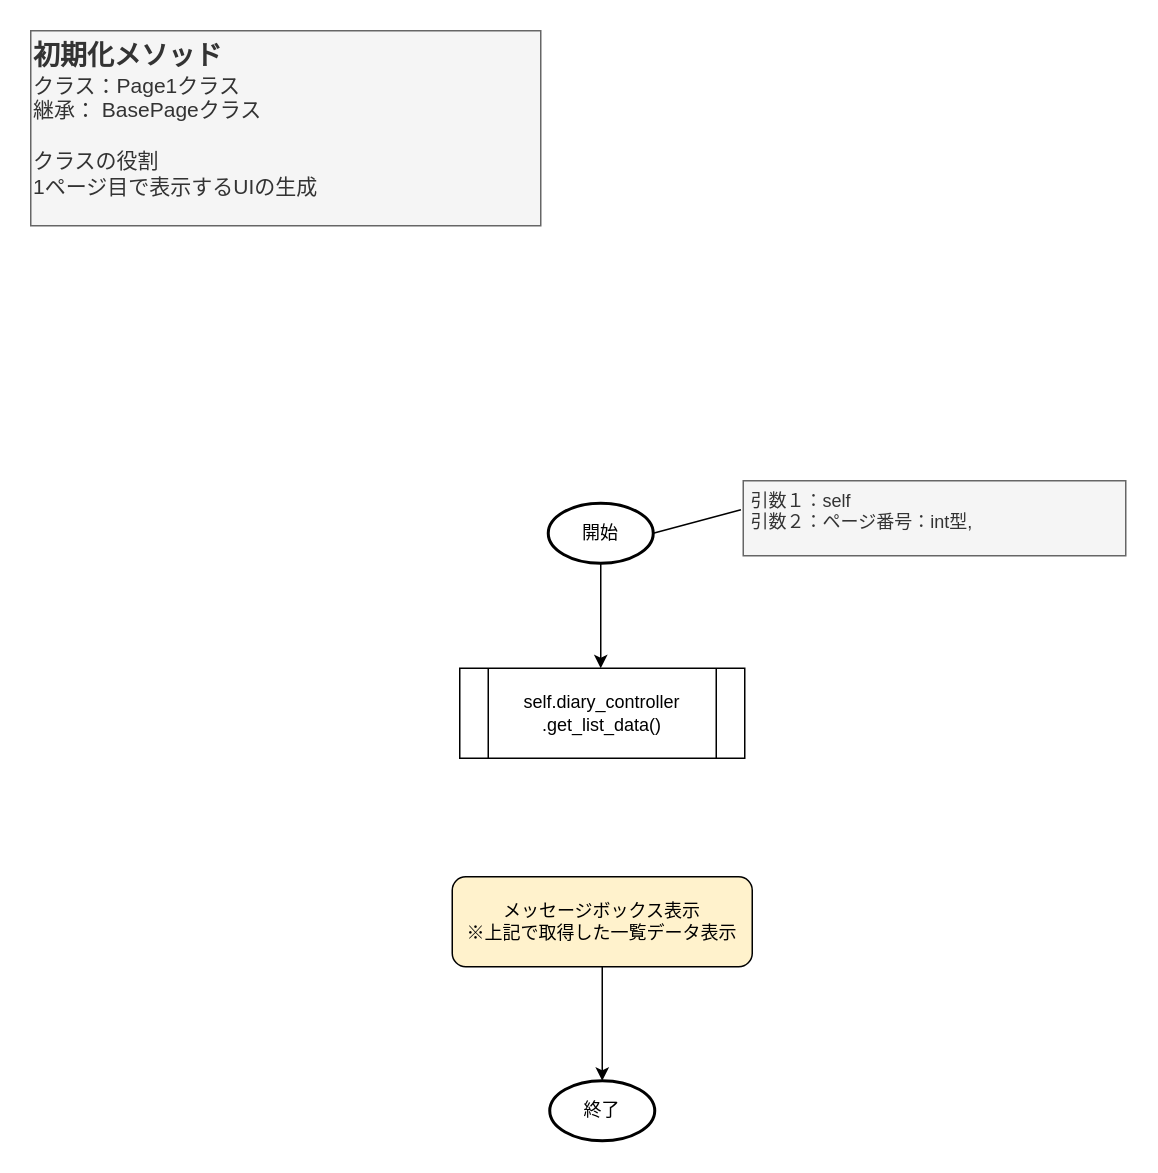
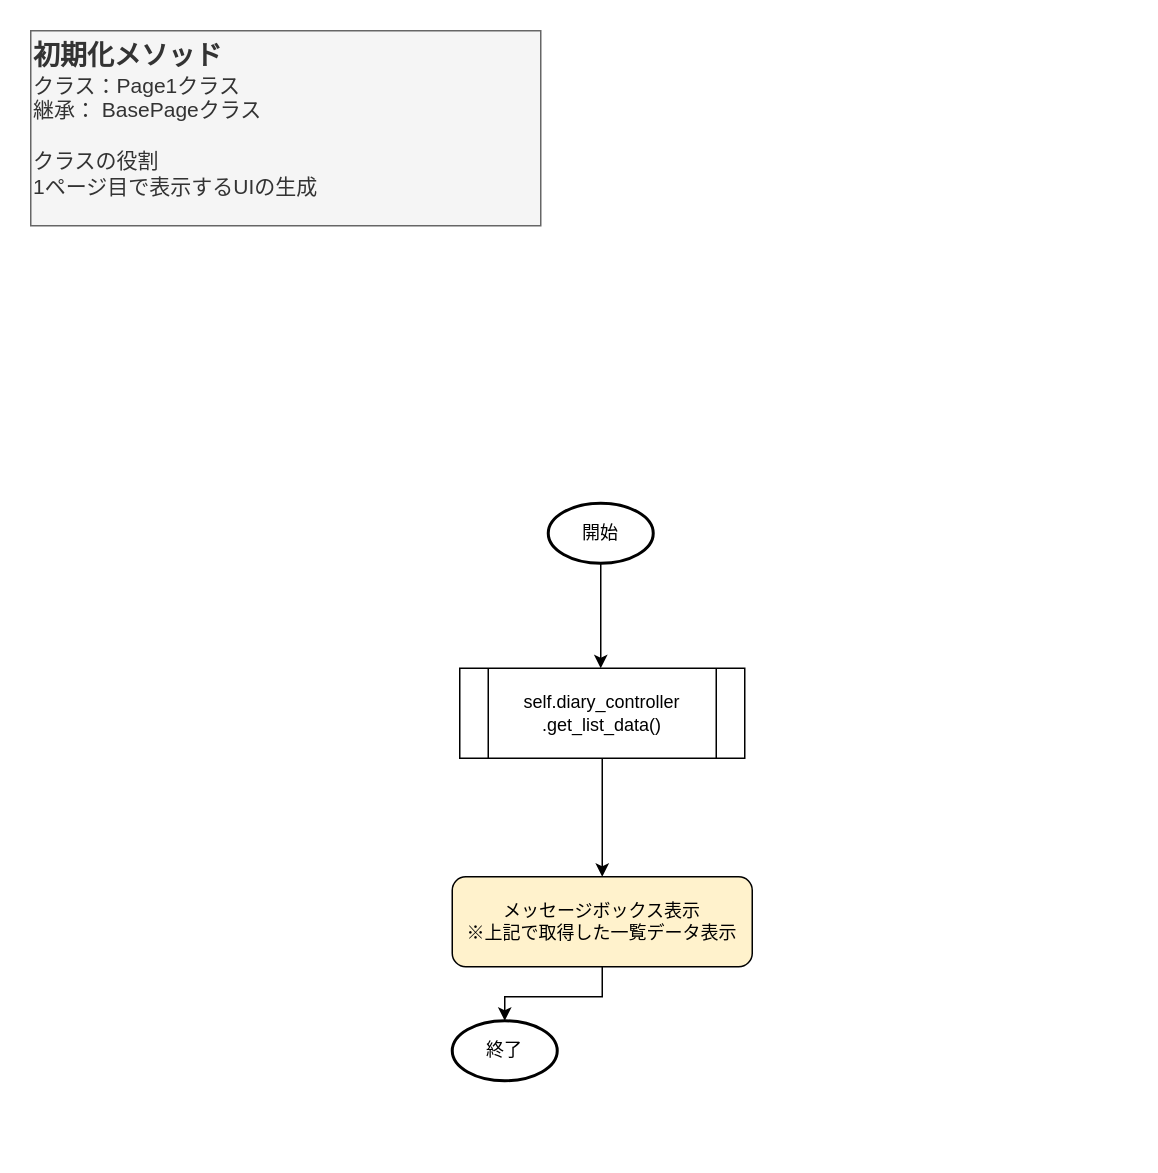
node "引数１：self 引数２：ページ番号：int型,": removed
edge "引数１：self 引数２：ページ番号：int型," -- "開始": removed
edge "self.diary_controller .get_list_data()" -> "メッセージボックス表示 ※上記で取得した一覧データ表示": added
node "終了": moved (602, 1111) -> (505, 1051)
